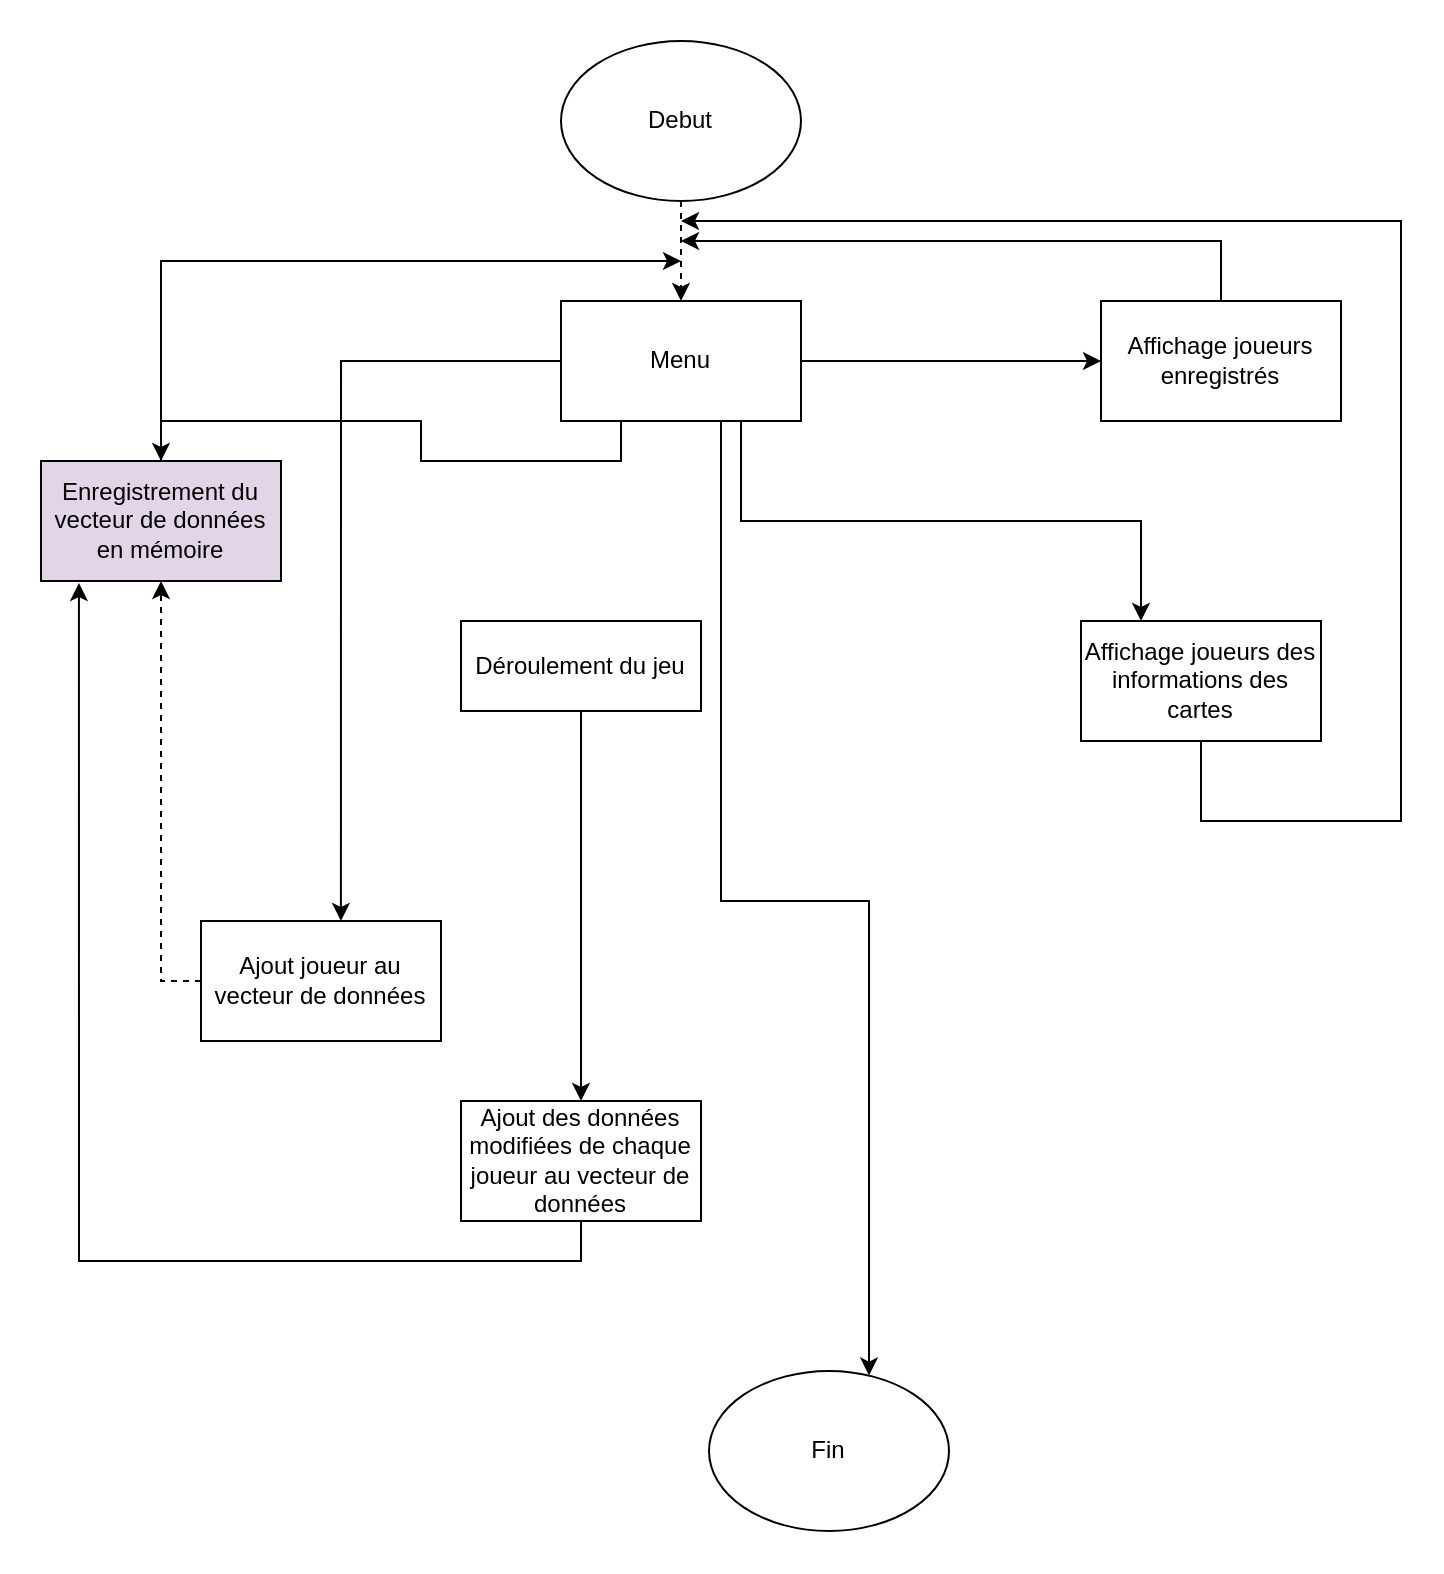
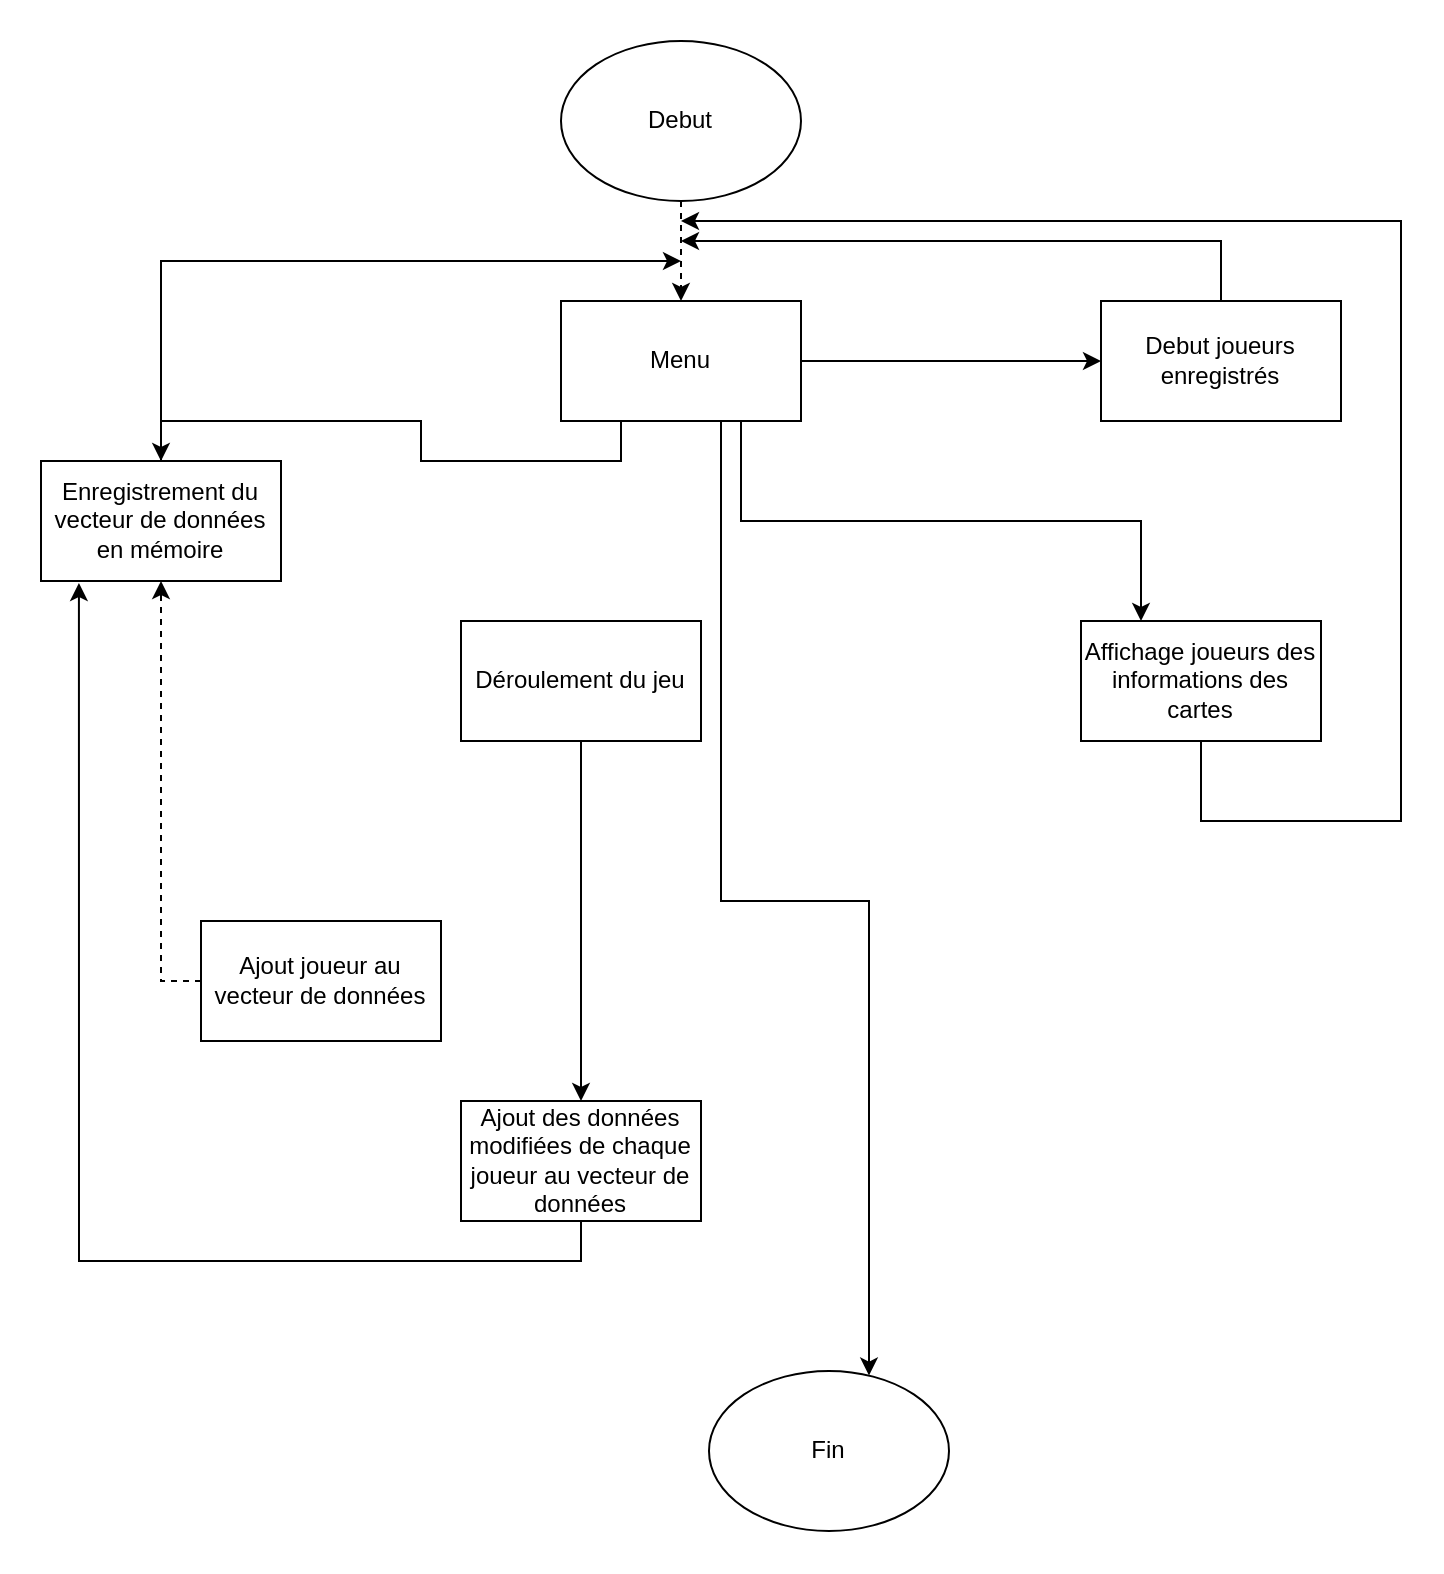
node "Affichage joueurs enregistrés": label "Affichage joueurs enregistrés" -> "Debut joueurs enregistrés"
node "Enregistrement du vecteur de données en mémoire": fillcolor #e1d5e7 -> #ffffff
edge "Menu" -> "Ajout joueur au vecteur de données": removed
node "Déroulement du jeu": size 240x90 -> 240x120
